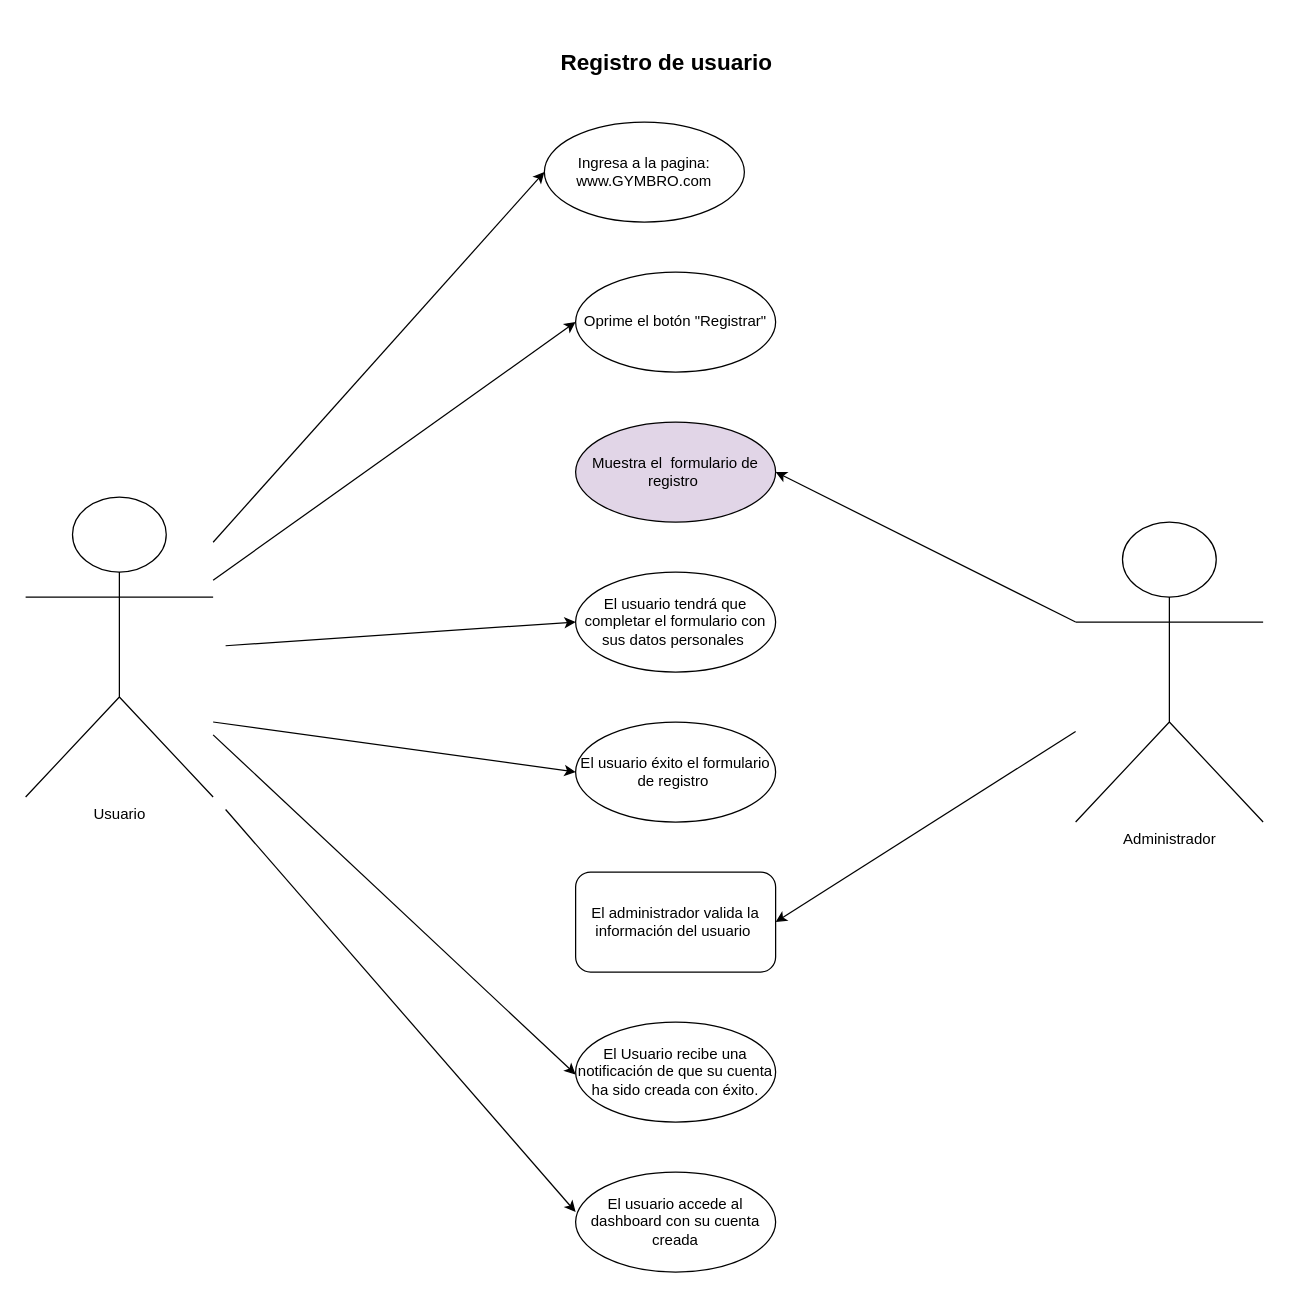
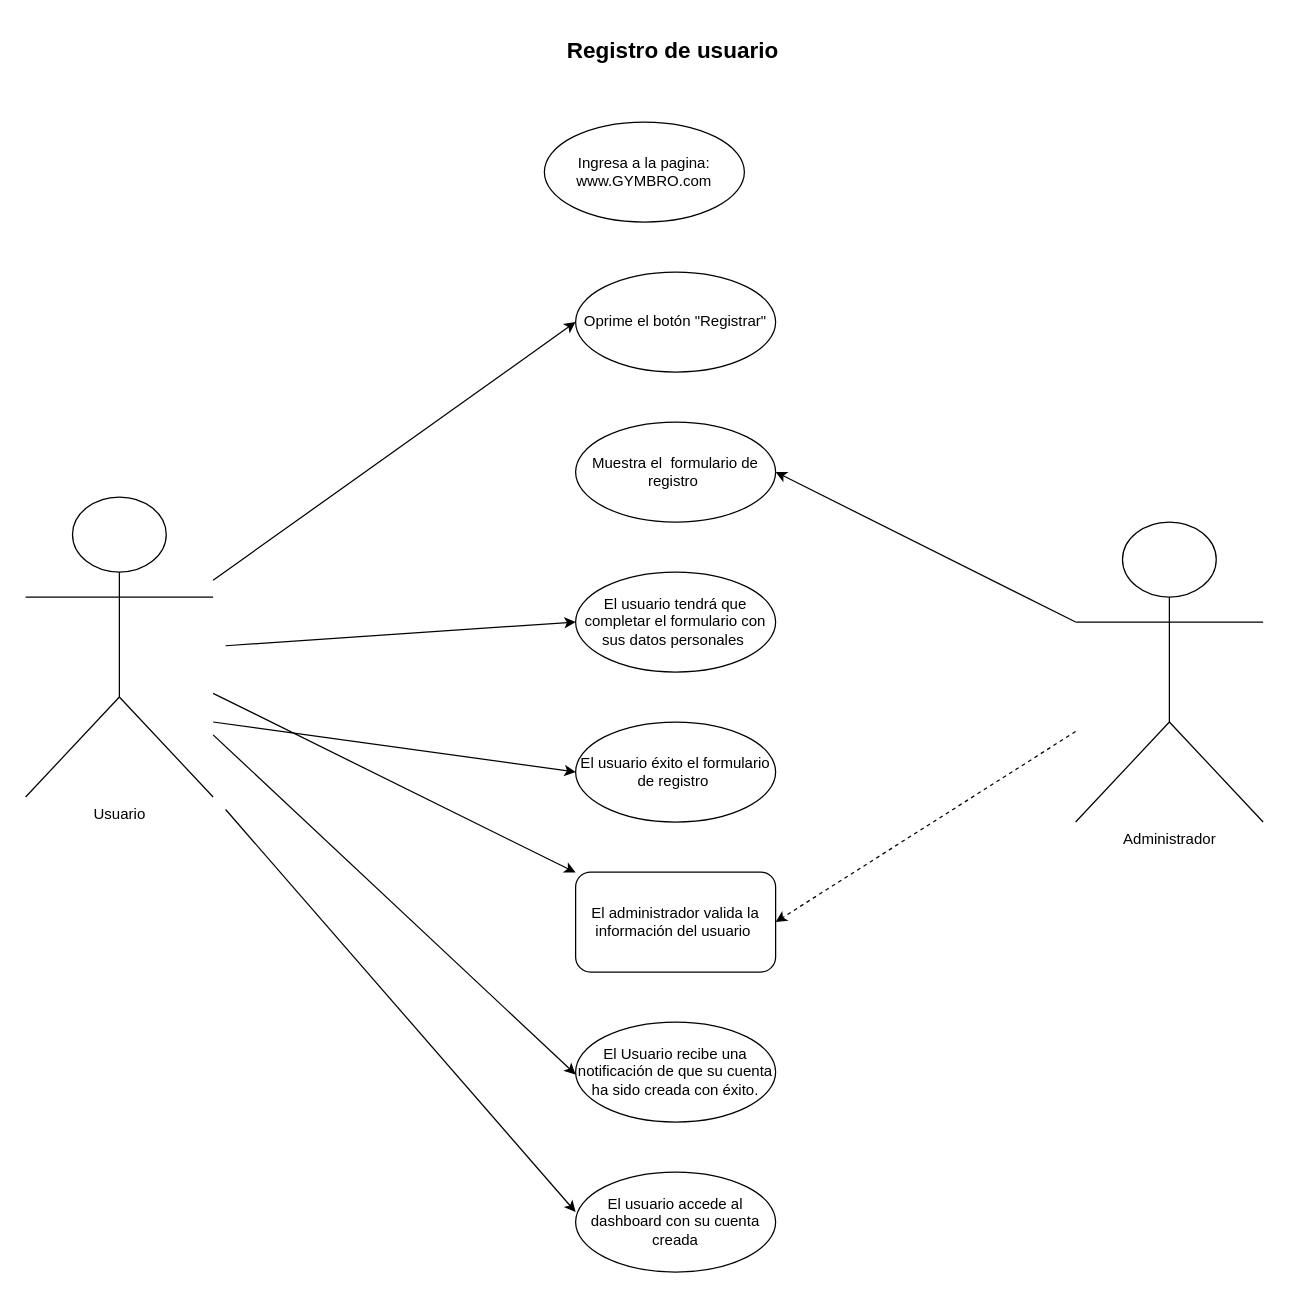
node "Registro de usuario": moved (669, 63) -> (676, 51)
edge "Usuario" -> "Ingresa a la pagina: www.GYMBRO.com": now "Usuario" -> "El administrador valida la información del usuario"
node "Muestra el formulario de registro": fillcolor #e1d5e7 -> #ffffff
edge "Administrador" -> "El administrador valida la información del usuario": style solid -> dashed
